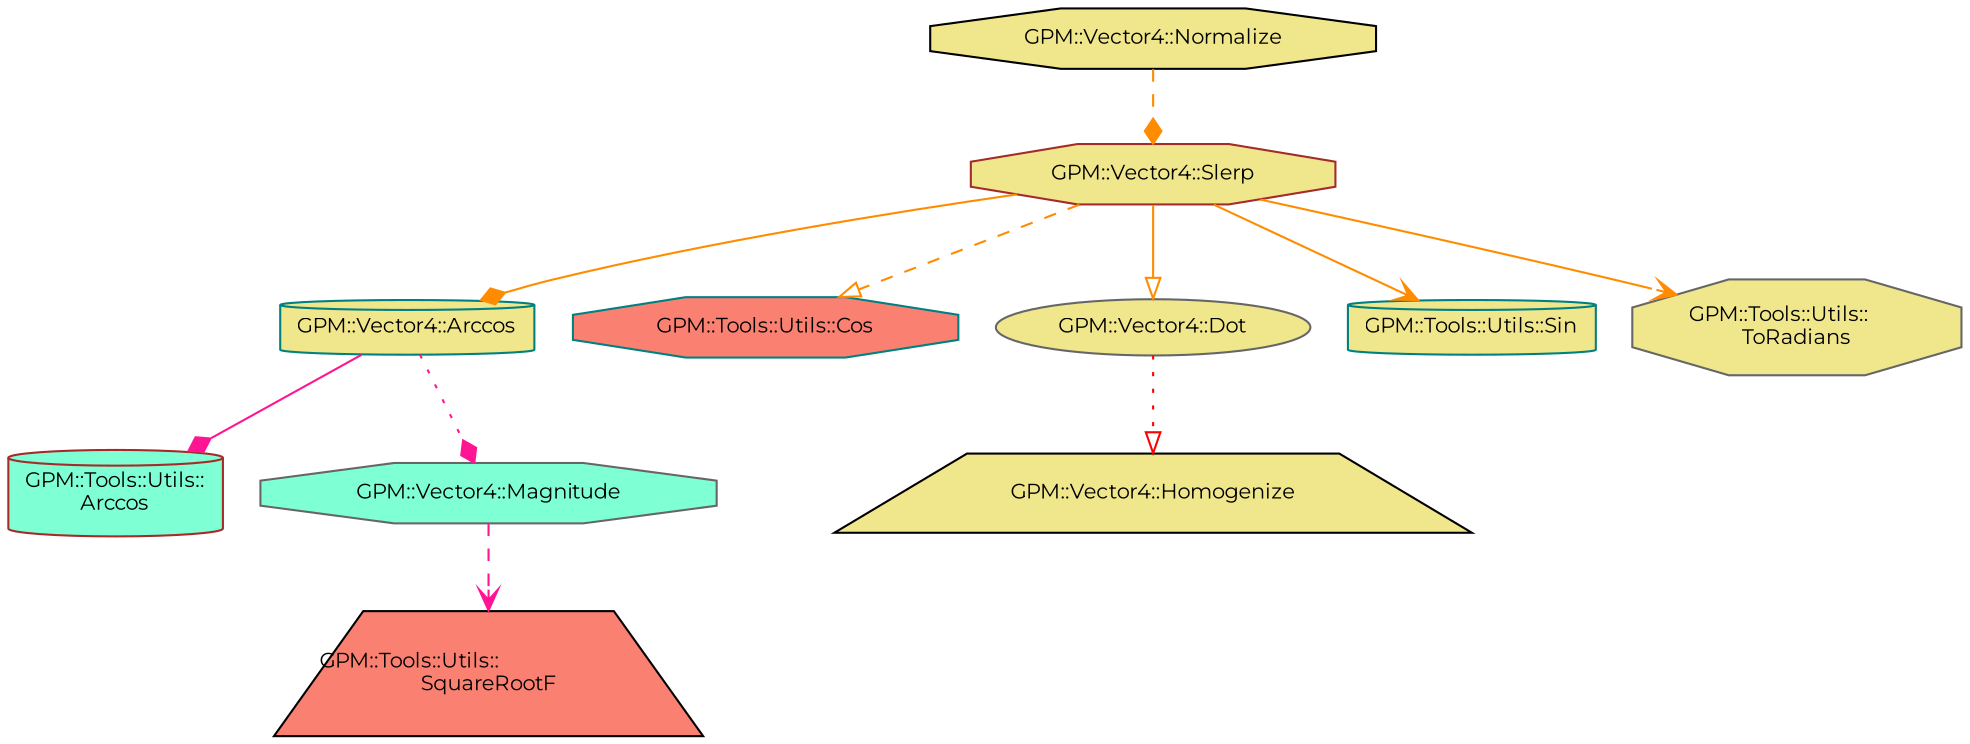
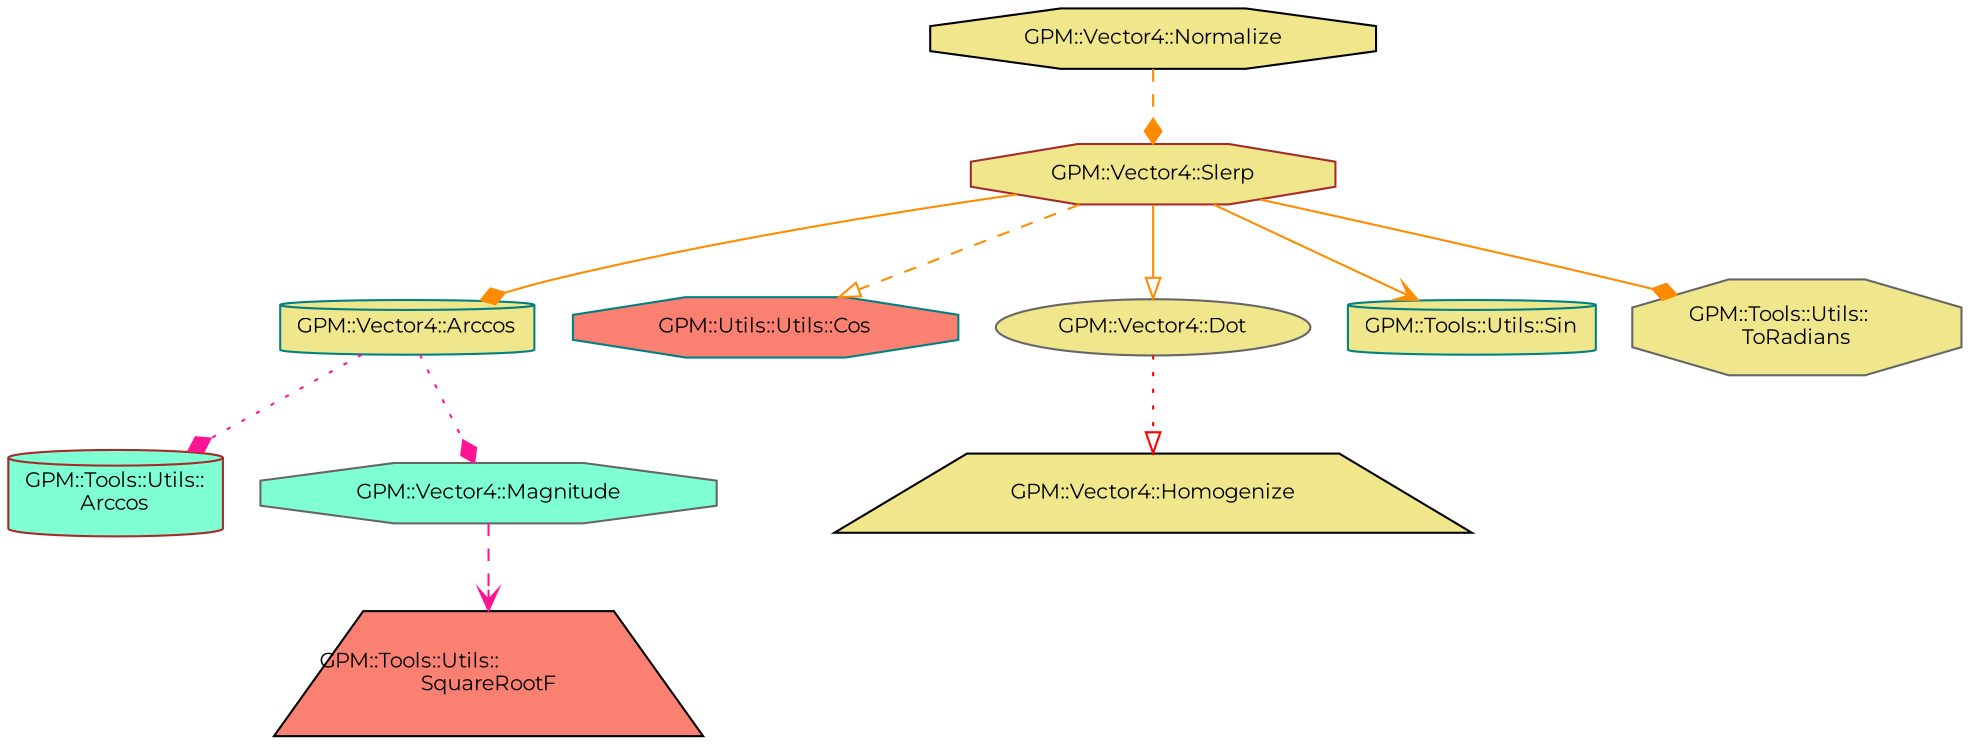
edge "GPM::Vector4::Slerp" -> "GPM::Tools::Utils:: ToRadians": arrowhead vee -> diamond
node "GPM::Tools::Utils::Cos": label "GPM::Tools::Utils::Cos" -> "GPM::Utils::Utils::Cos"
edge "GPM::Vector4::Arccos" -> "GPM::Tools::Utils:: Arccos": style solid -> dotted
